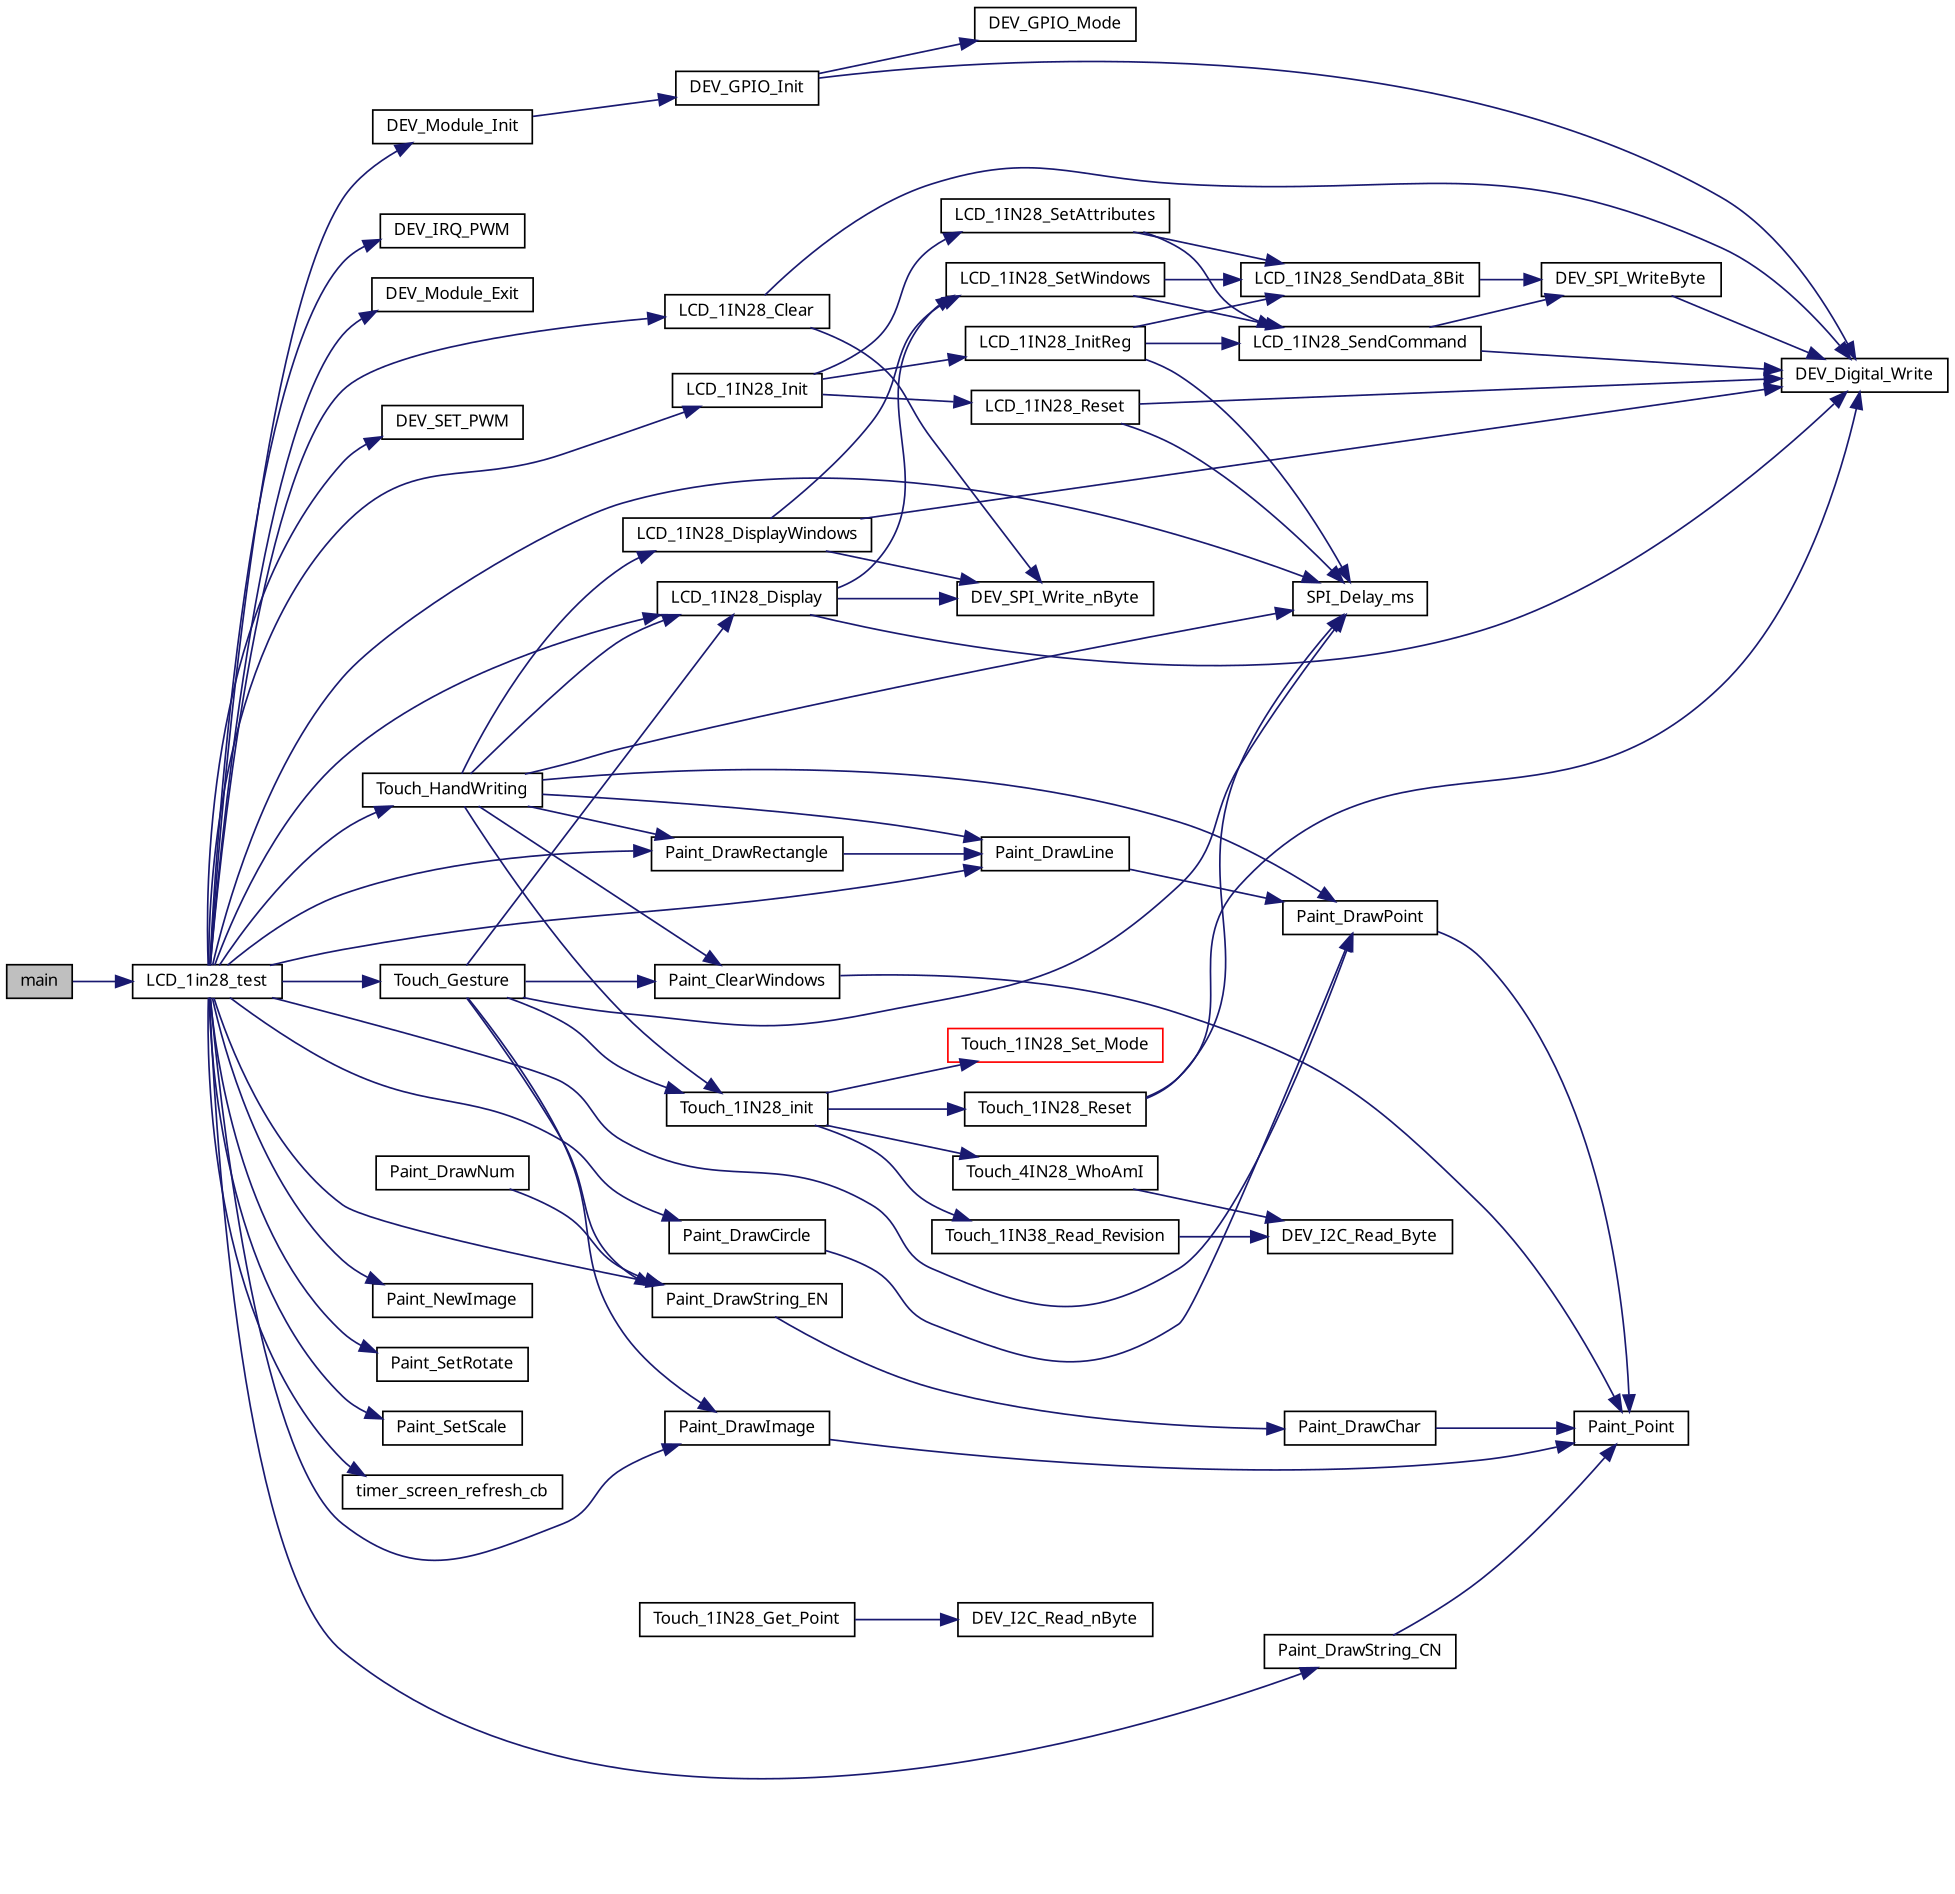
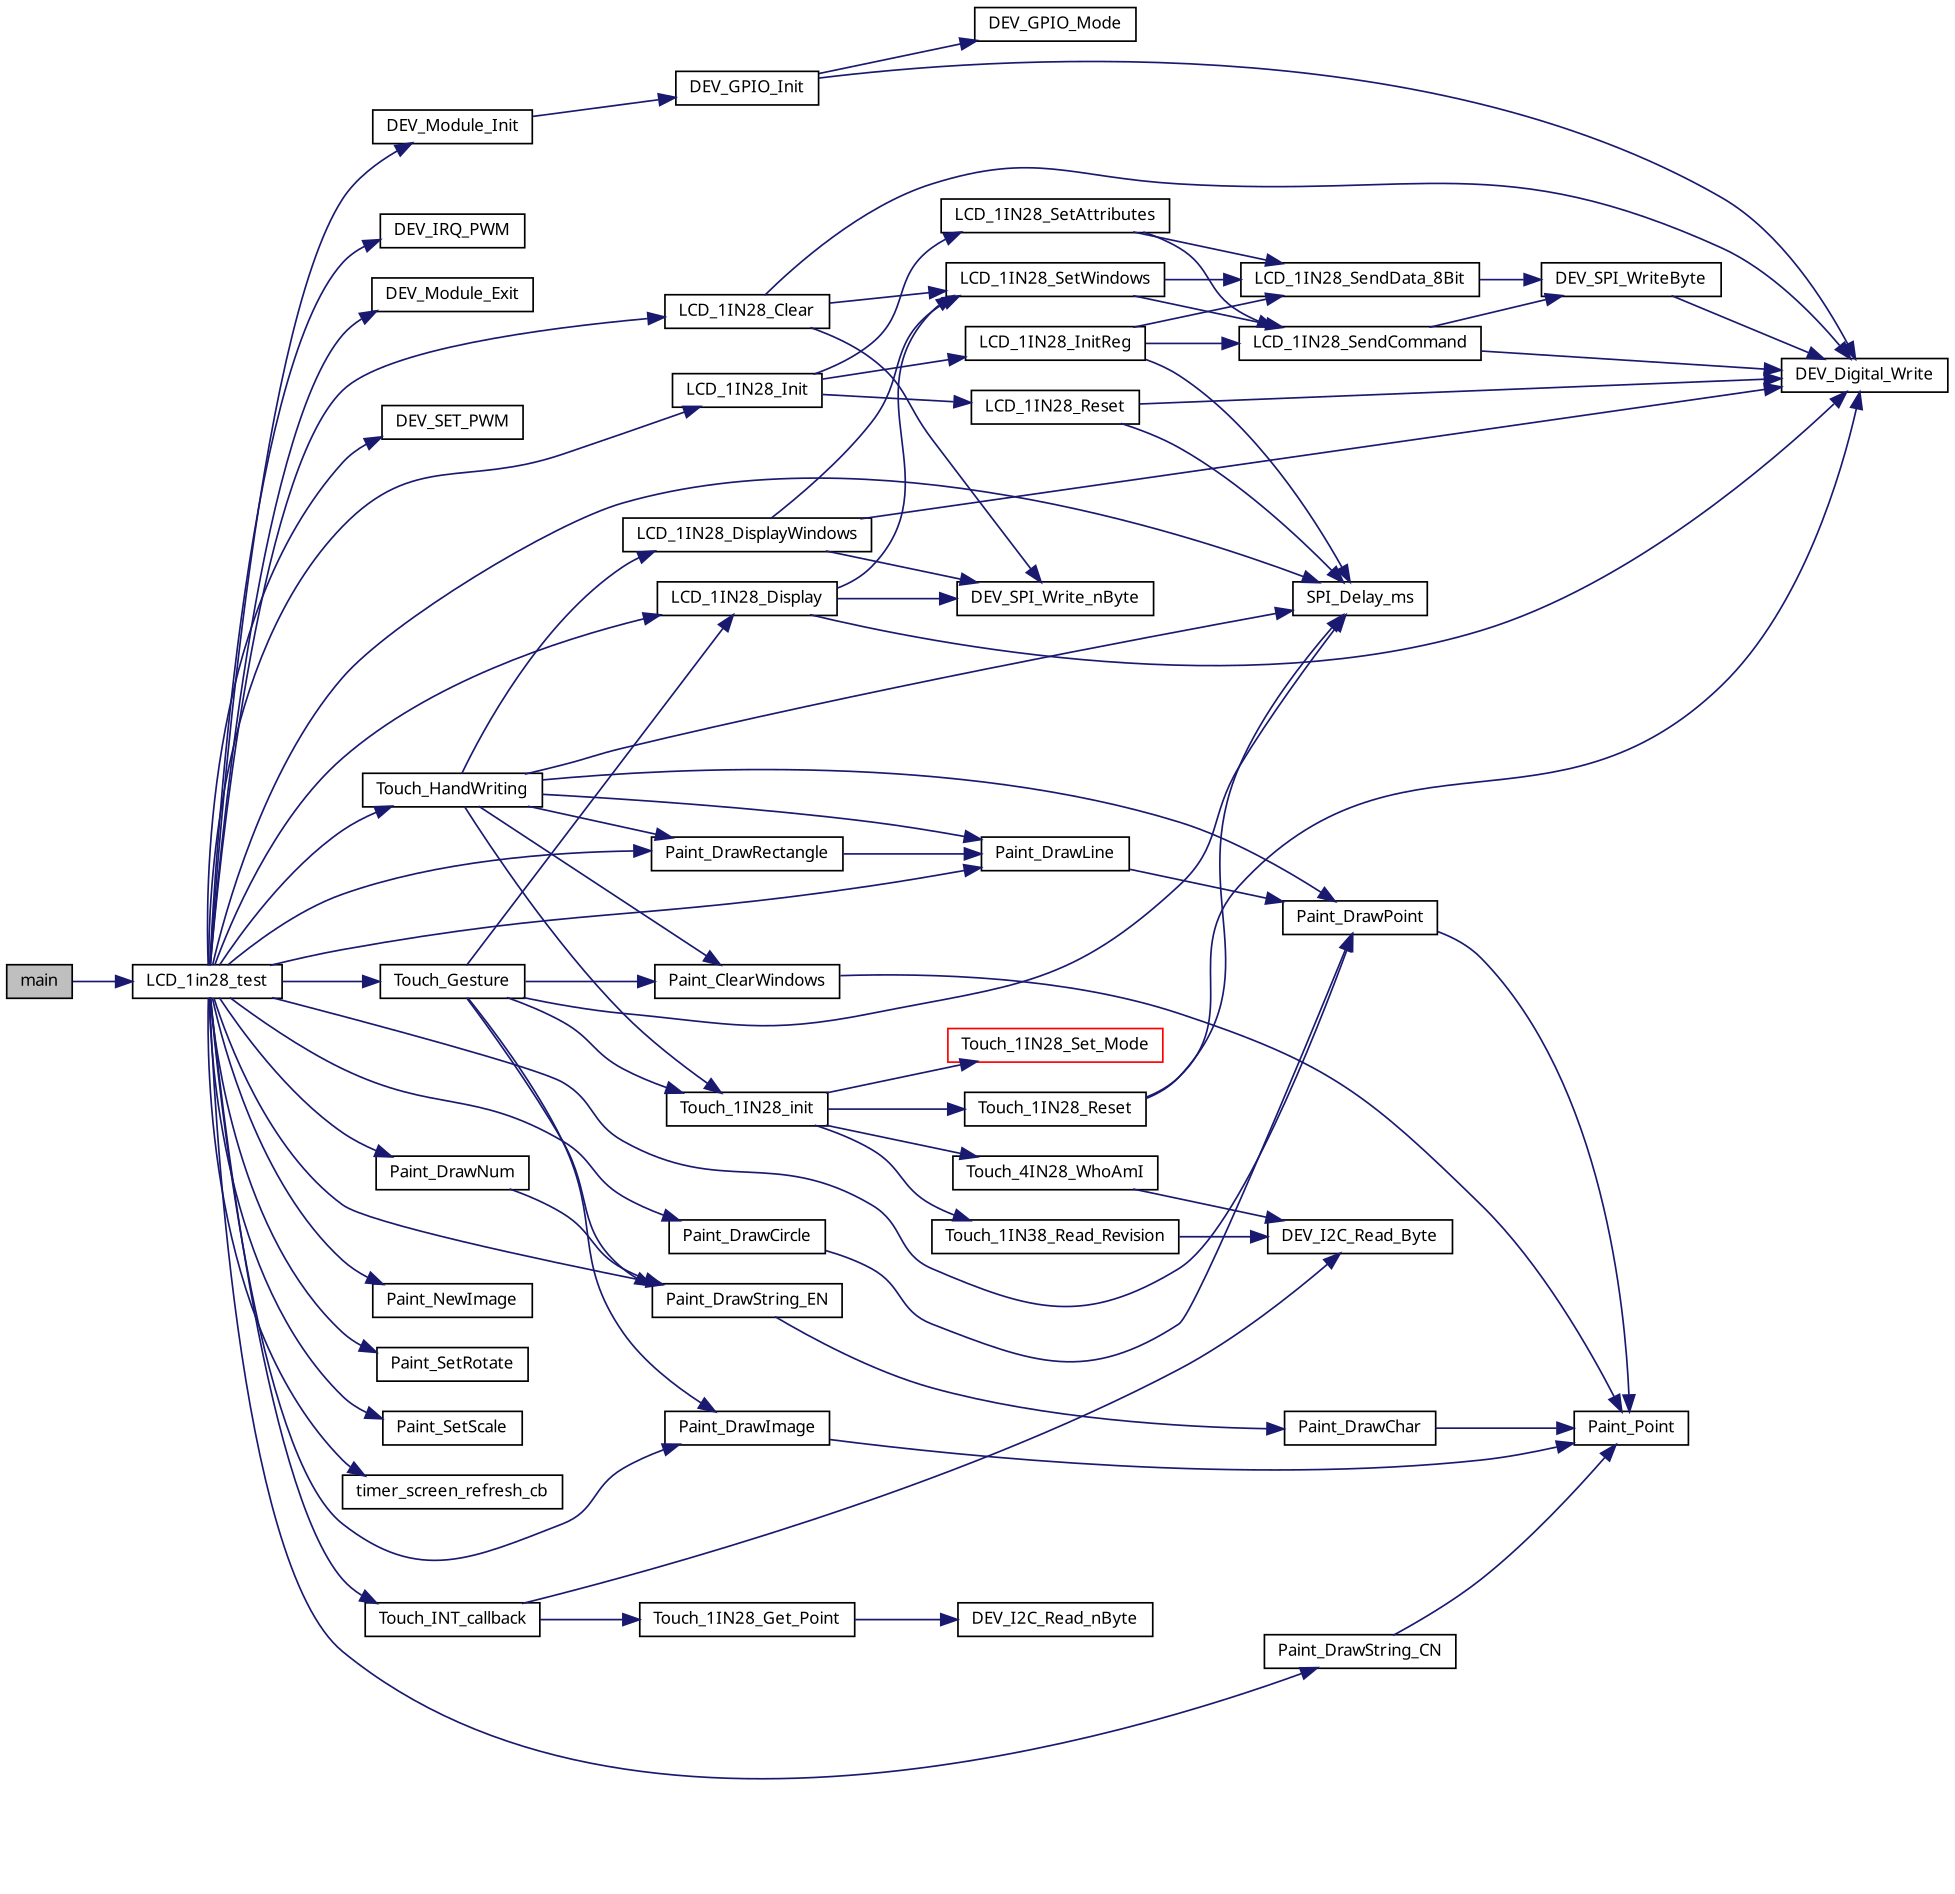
edge "LCD_1IN28_Clear" -> "LCD_1IN28_SetWindows": added
edge "Touch_HandWriting" -> "LCD_1IN28_Display": removed
edge "LCD_1in28_test" -> "Paint_DrawNum": added
node "Touch_INT_callback": added
